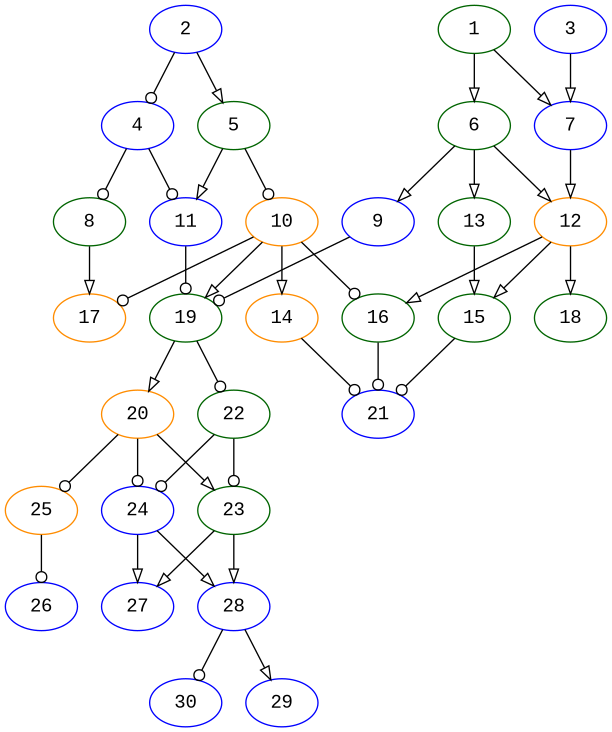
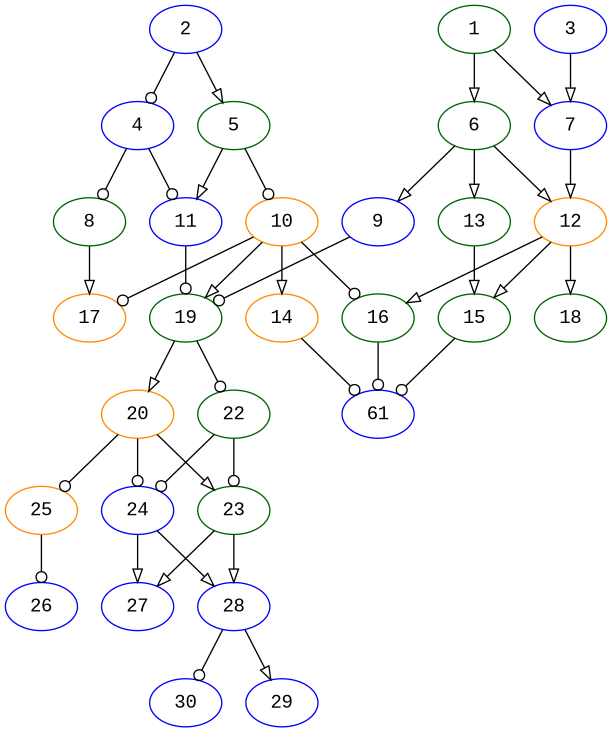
node "21": label "21" -> "61"
